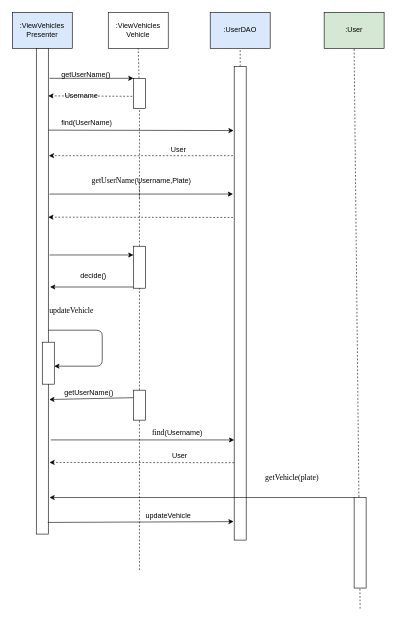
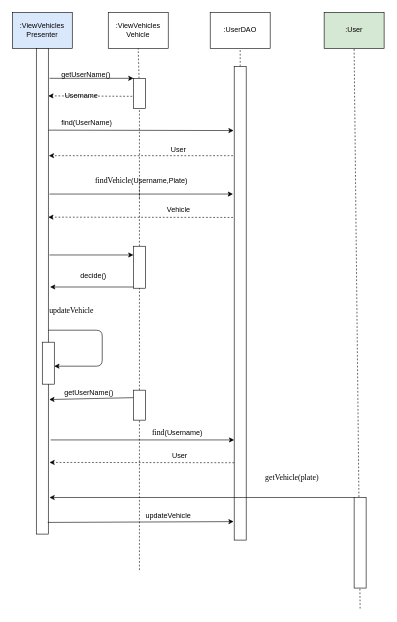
node ":UserDAO": fillcolor #dae8fc -> #ffffff
node "getUserName(Username,Plate)": label "getUserName(Username,Plate)" -> "findVehicle(Username,Plate)"
node "Vehicle": added
